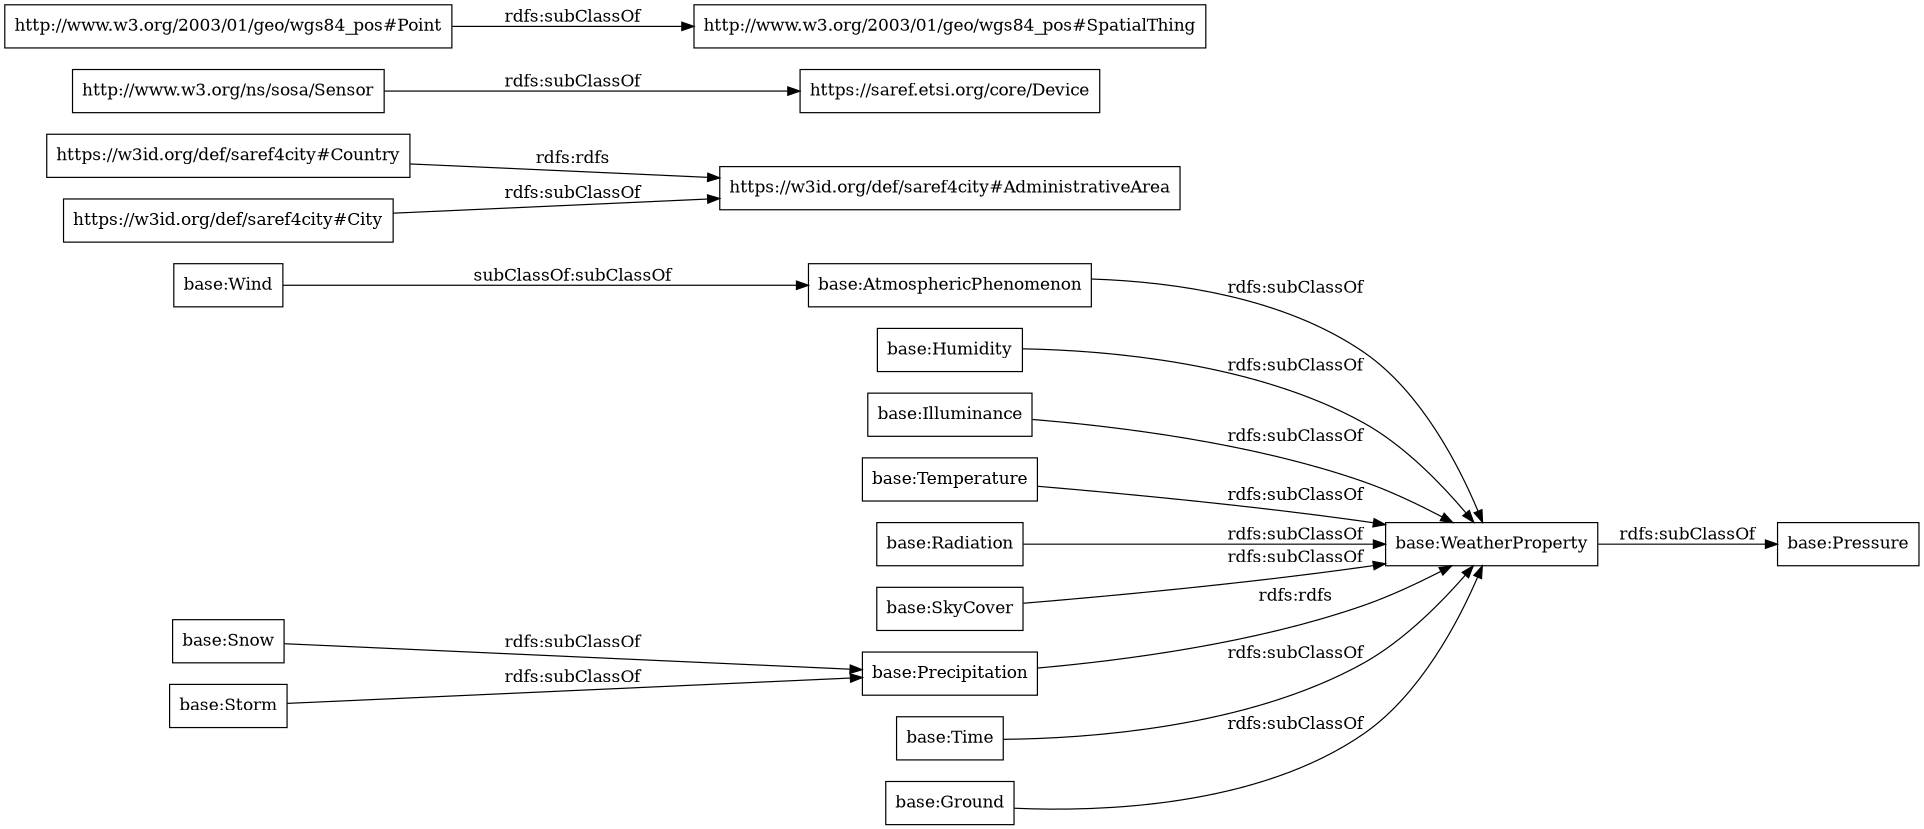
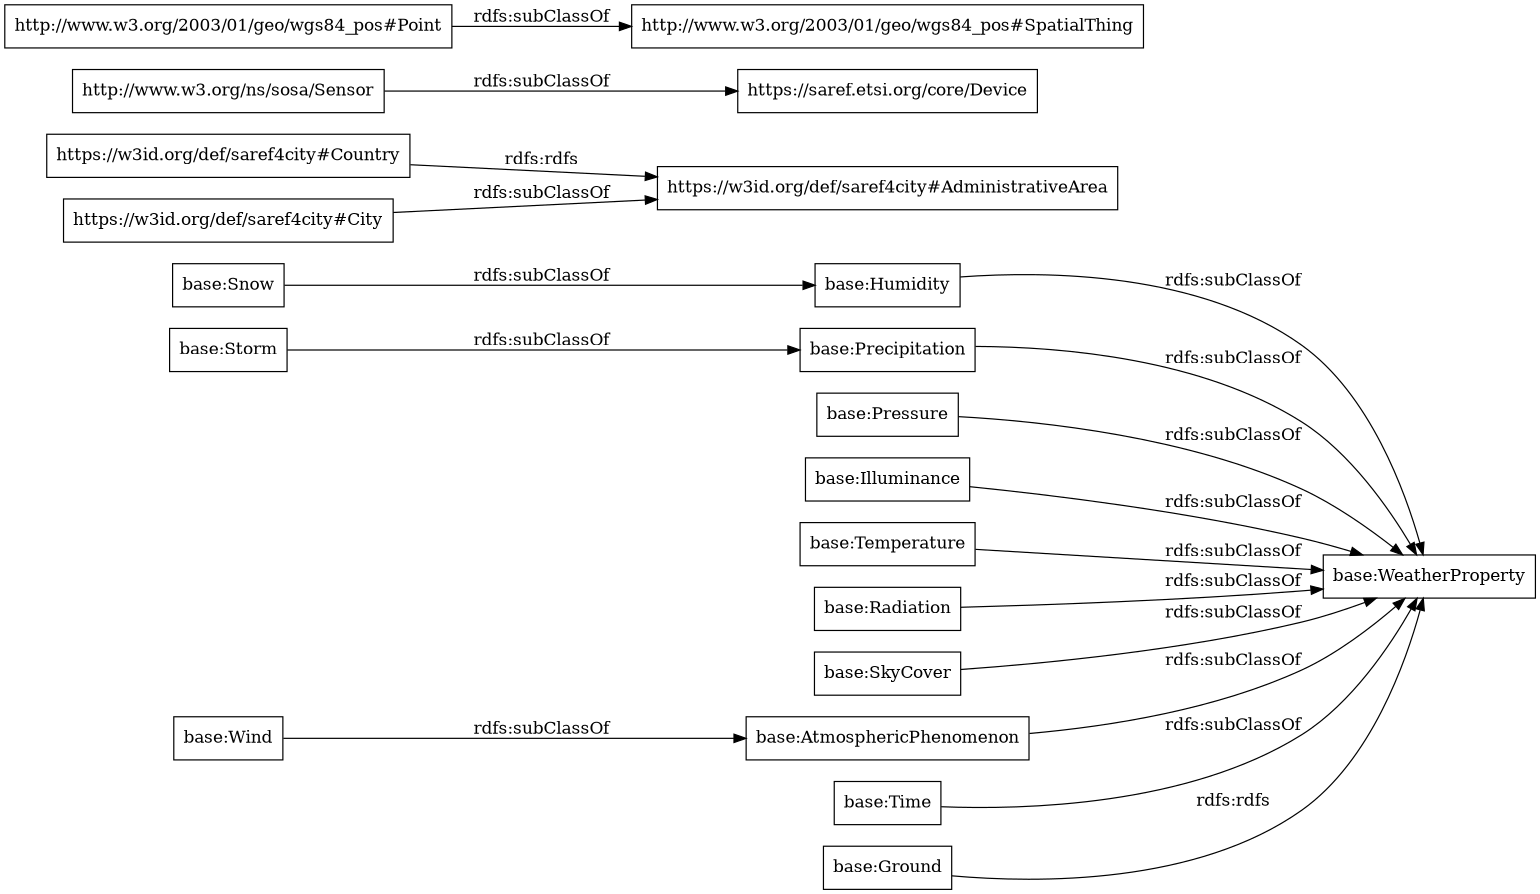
edge "base:Wind" -> "base:AtmosphericPhenomenon": label "subClassOf:subClassOf" -> "rdfs:subClassOf"
edge "base:WeatherProperty" -> "base:Pressure": reversed
edge "base:Precipitation" -> "base:WeatherProperty": label "rdfs:rdfs" -> "rdfs:subClassOf"
edge "base:Snow" -> "base:Precipitation": now "base:Snow" -> "base:Humidity"
edge "base:Ground" -> "base:WeatherProperty": label "rdfs:subClassOf" -> "rdfs:rdfs"
